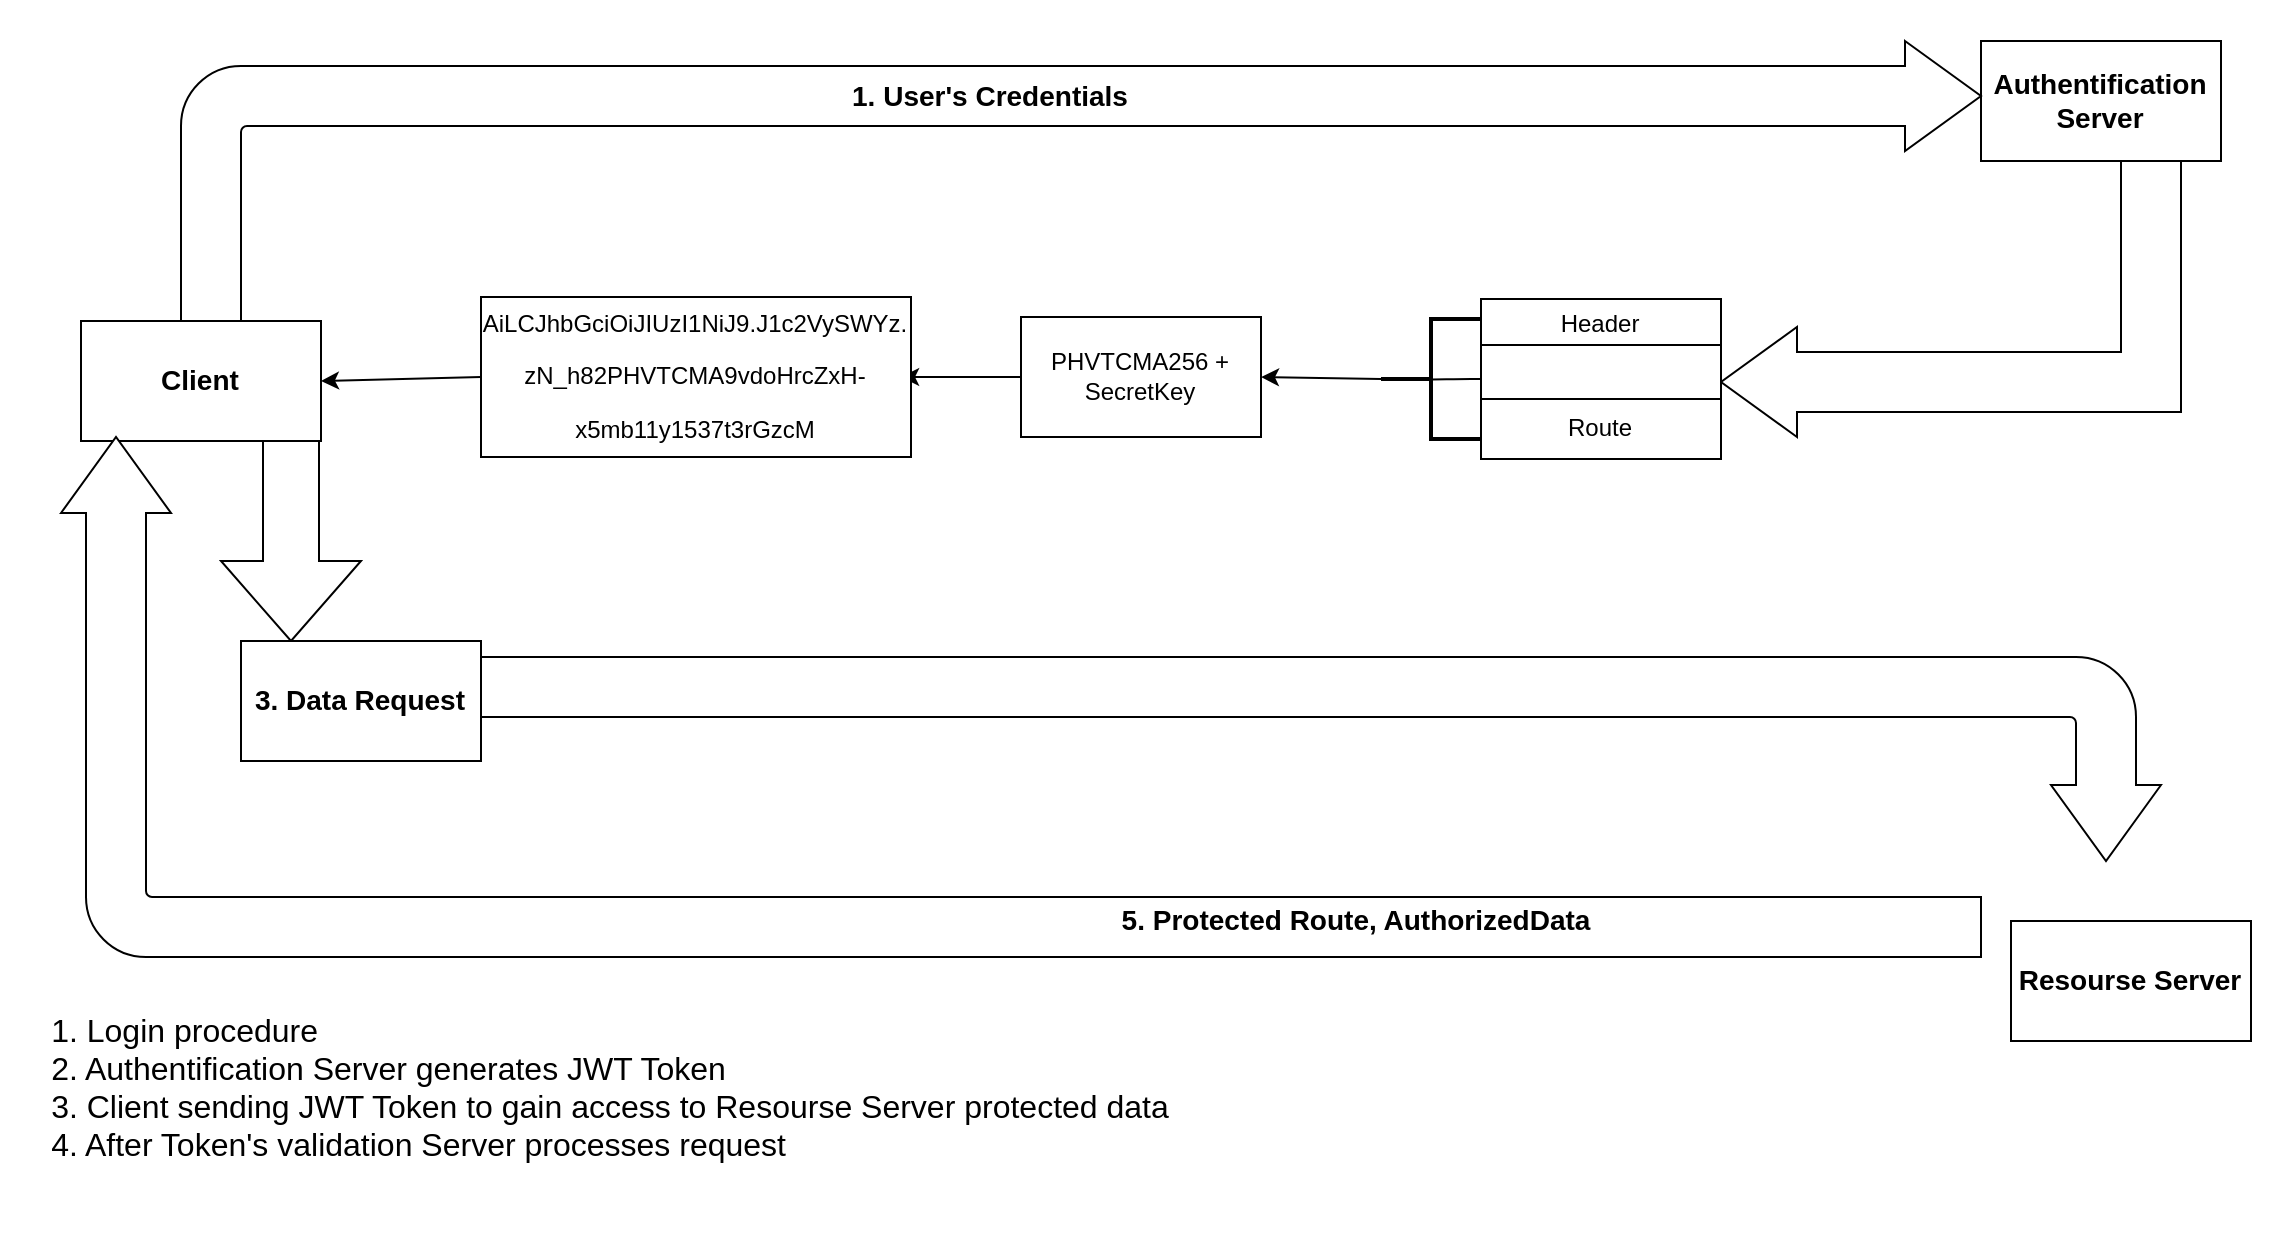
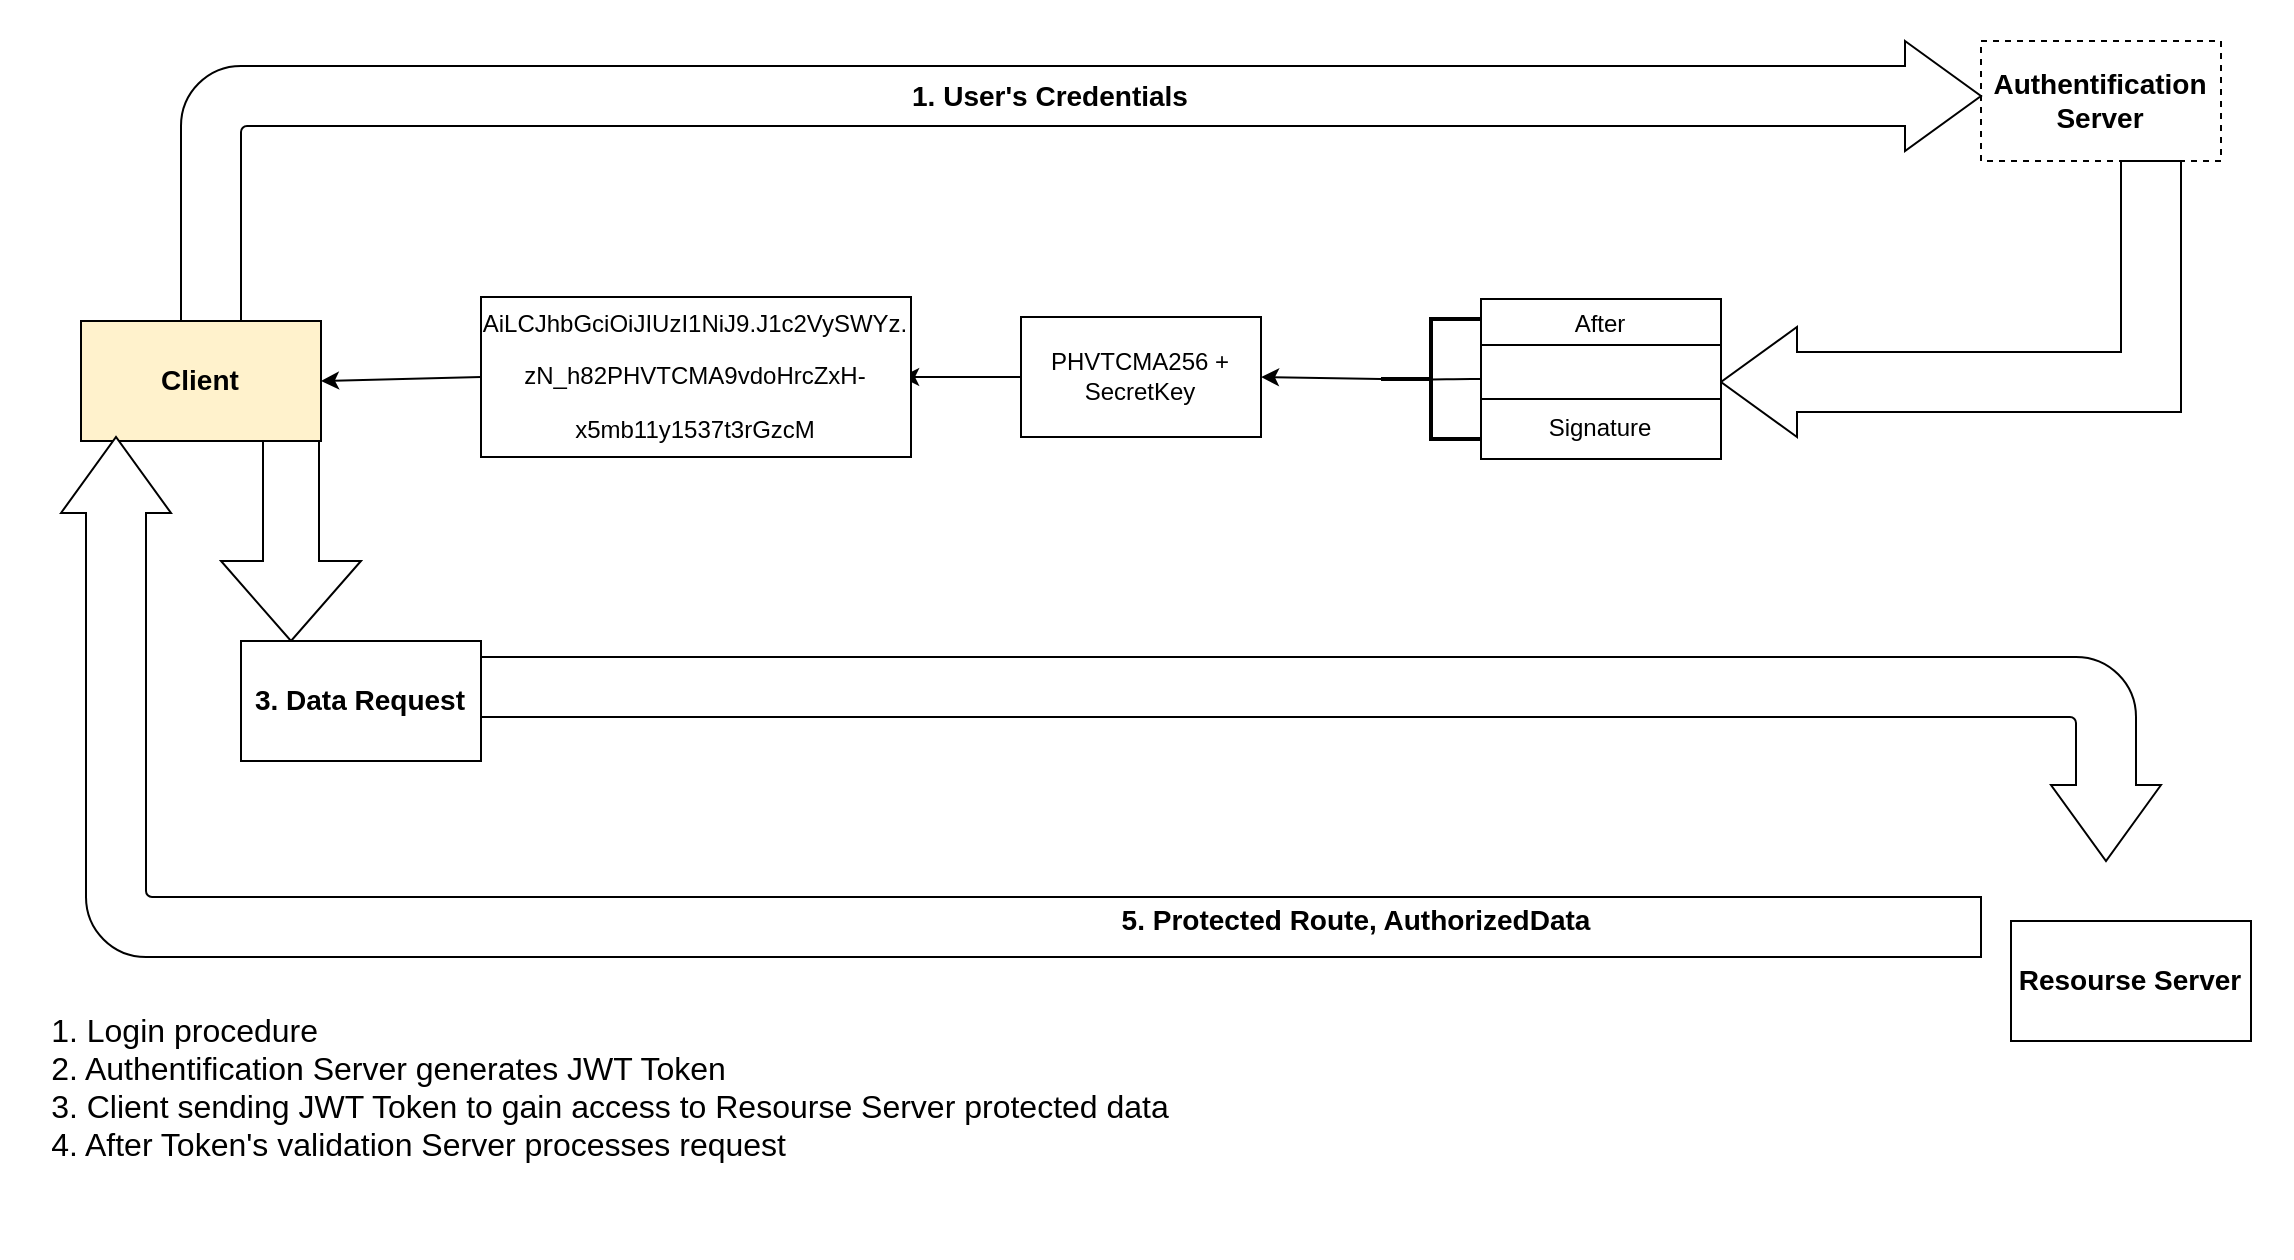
node "1. User's Credentials": moved (991, 97) -> (1051, 97)
node "Authentification Server": style solid -> dashed
node "Header": label "Header" -> "After"
node "Client": fillcolor #ffffff -> #fff2cc
node "Route": label "Route" -> "Signature"
